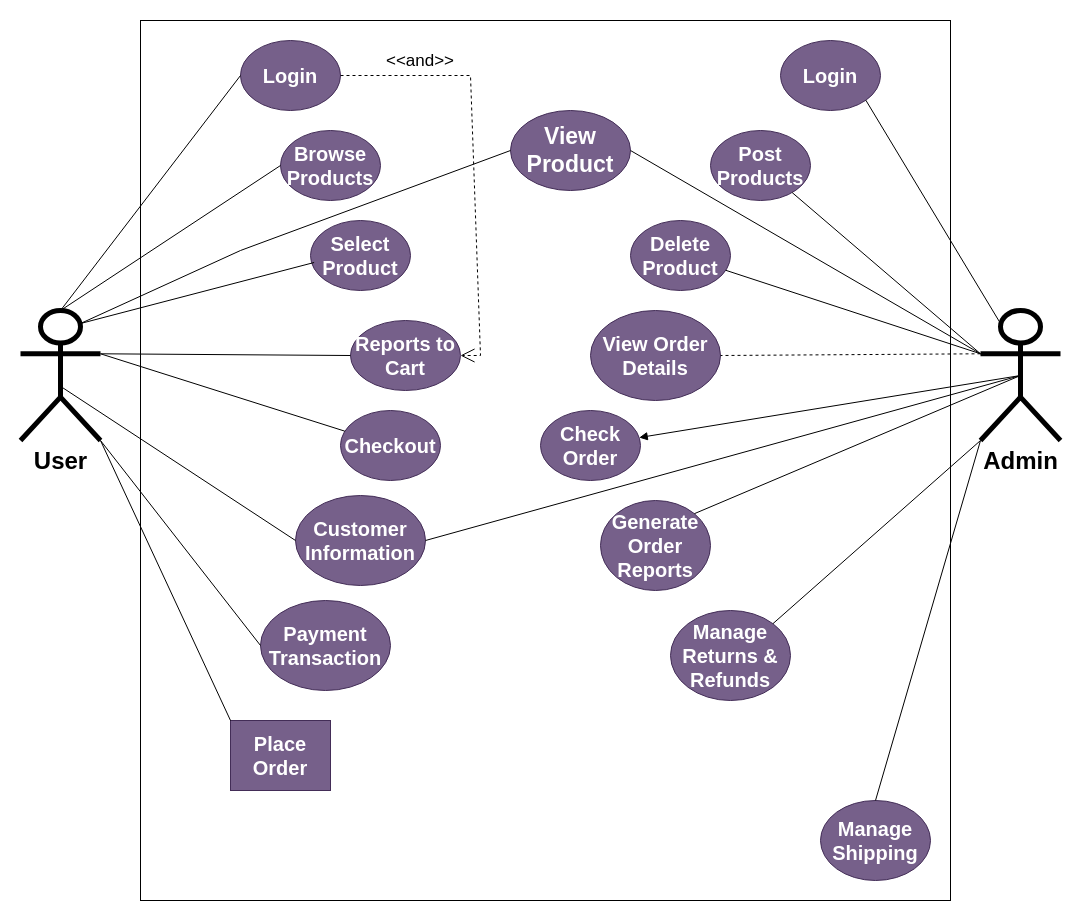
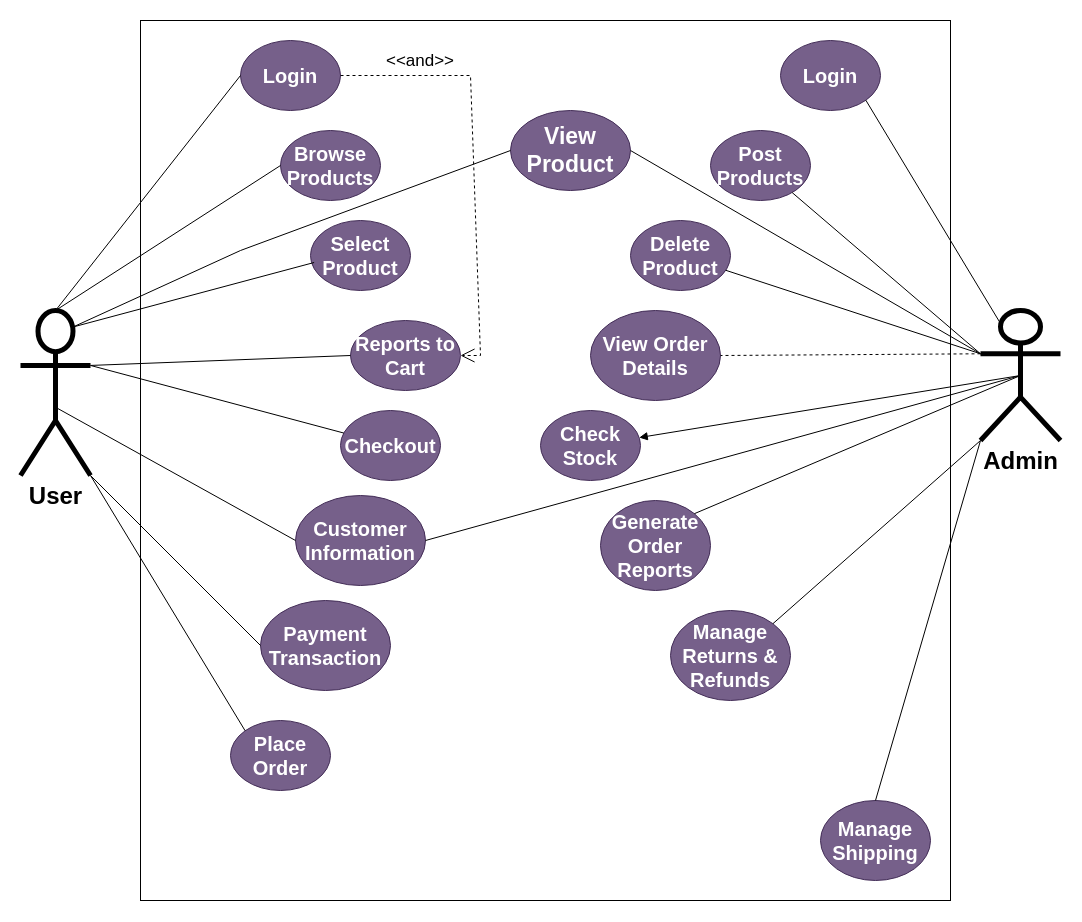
node "User": size 80x130 -> 70x165
node "CheckOrder": label "CheckOrder" -> "CheckStock"
node "Place Order": shape rectangle -> ellipse
